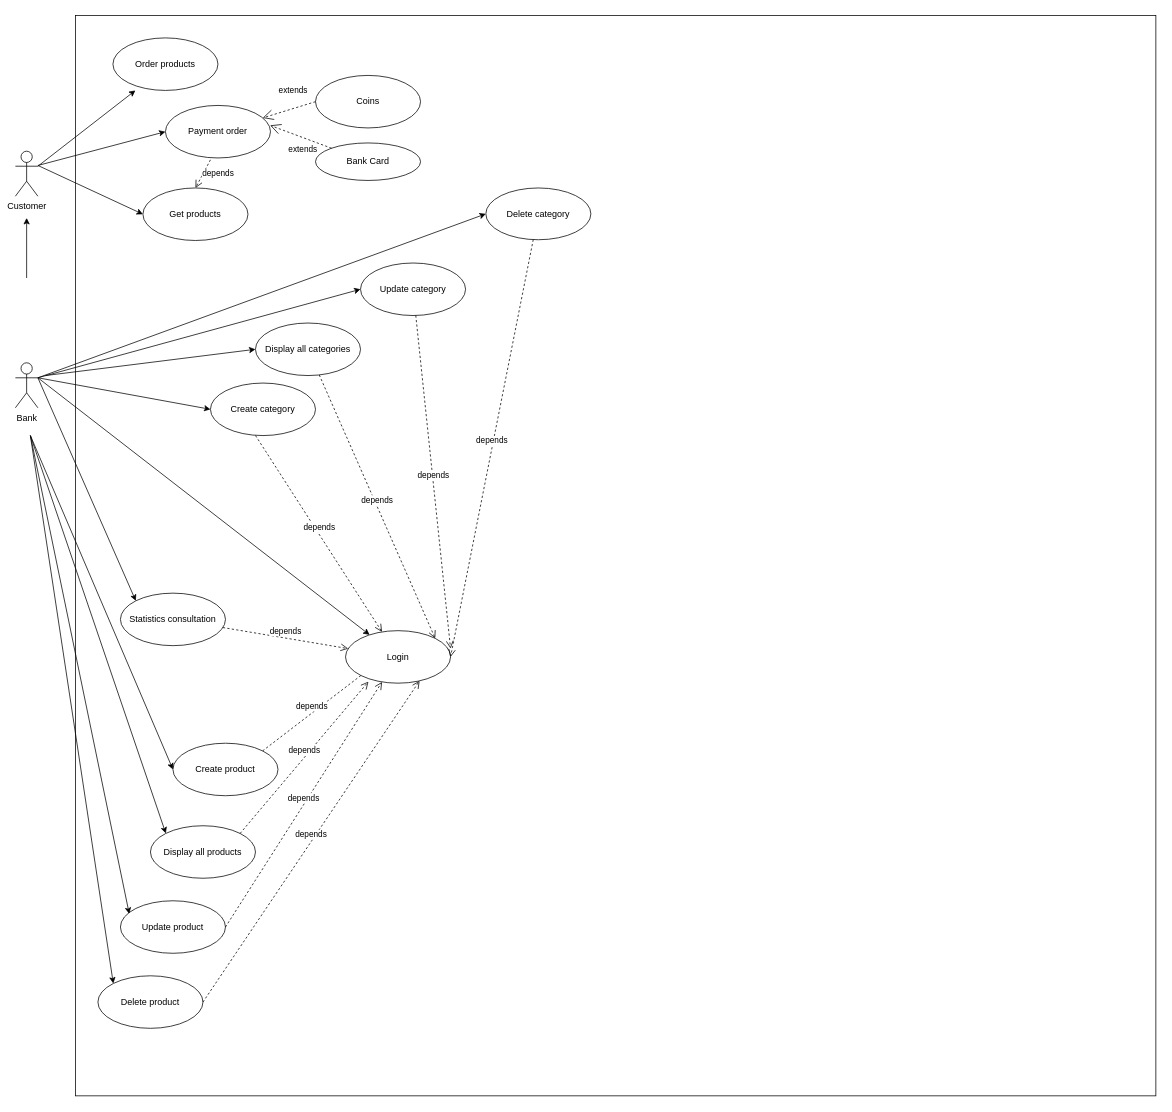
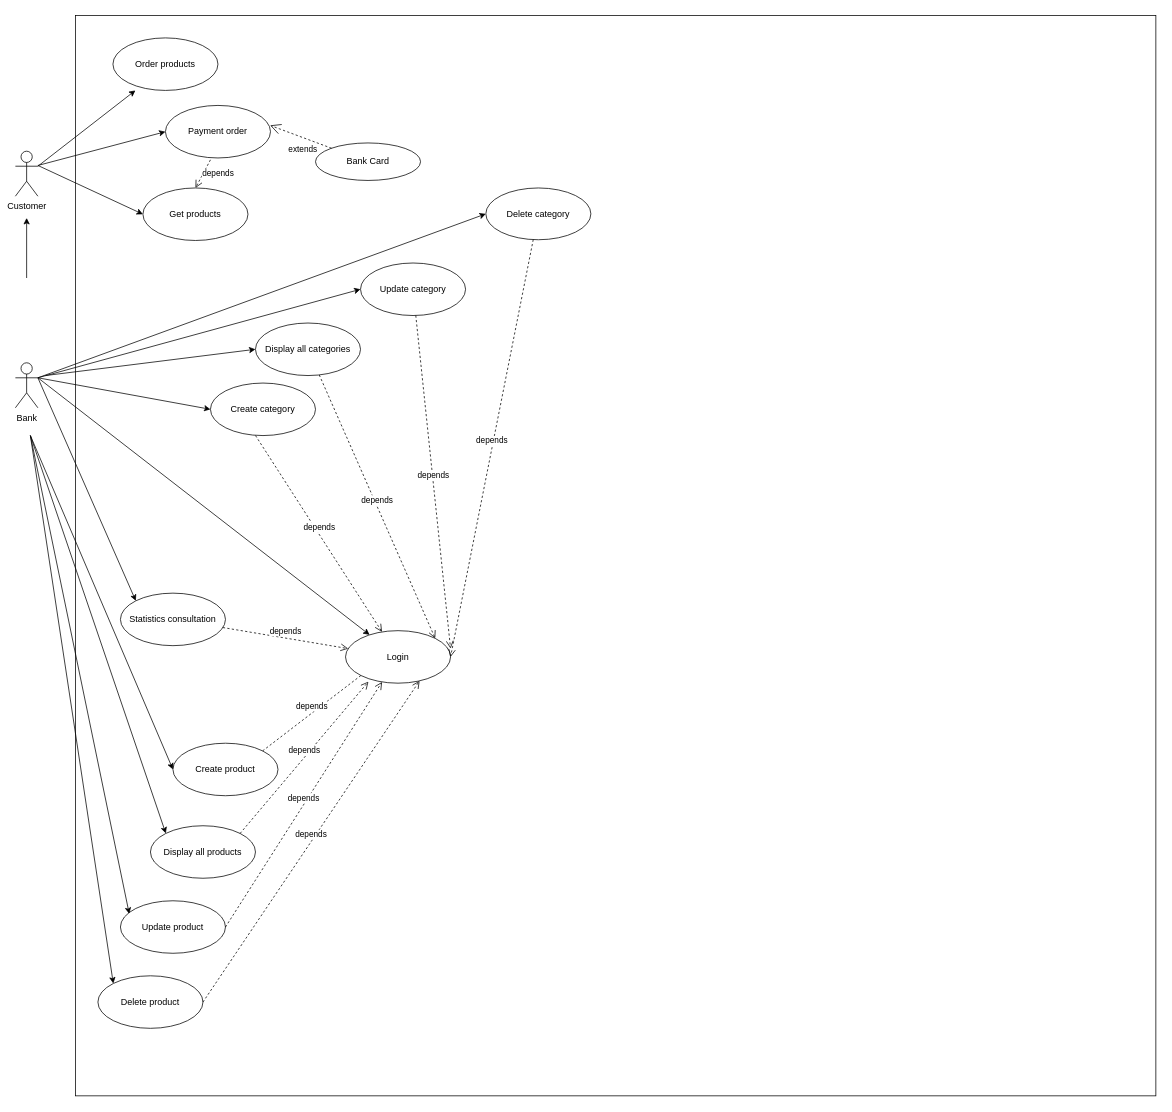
node "Coins": removed
edge "Coins" -> "Payment order": removed, label "extends"
